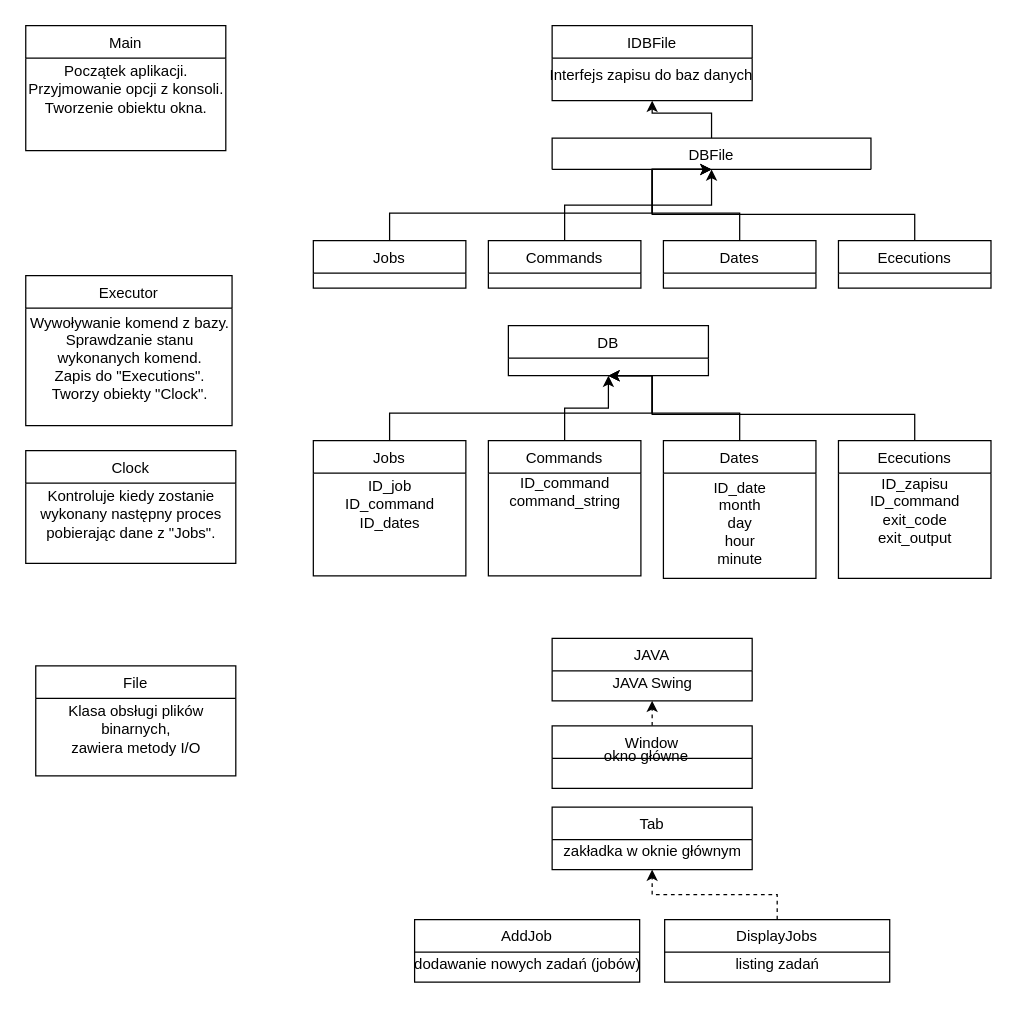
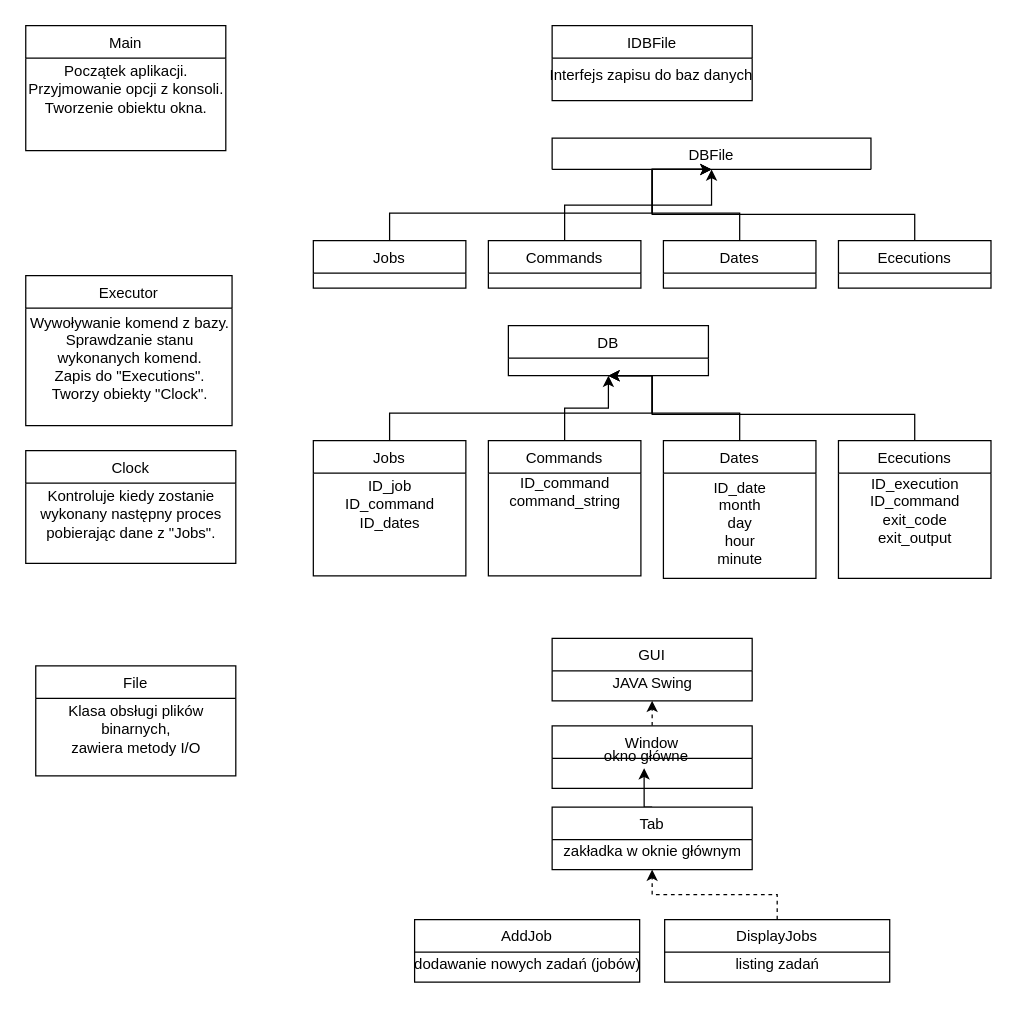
edge "DBFile" -> "IDBFile": removed
node "ID_zapisu ID_command exit_code exit_output": label "ID_zapisu ID_command exit_code exit_output" -> "ID_execution ID_command exit_code exit_output"
node "JAVA": label "JAVA" -> "GUI"
edge "Tab" -> "okno główne": added
